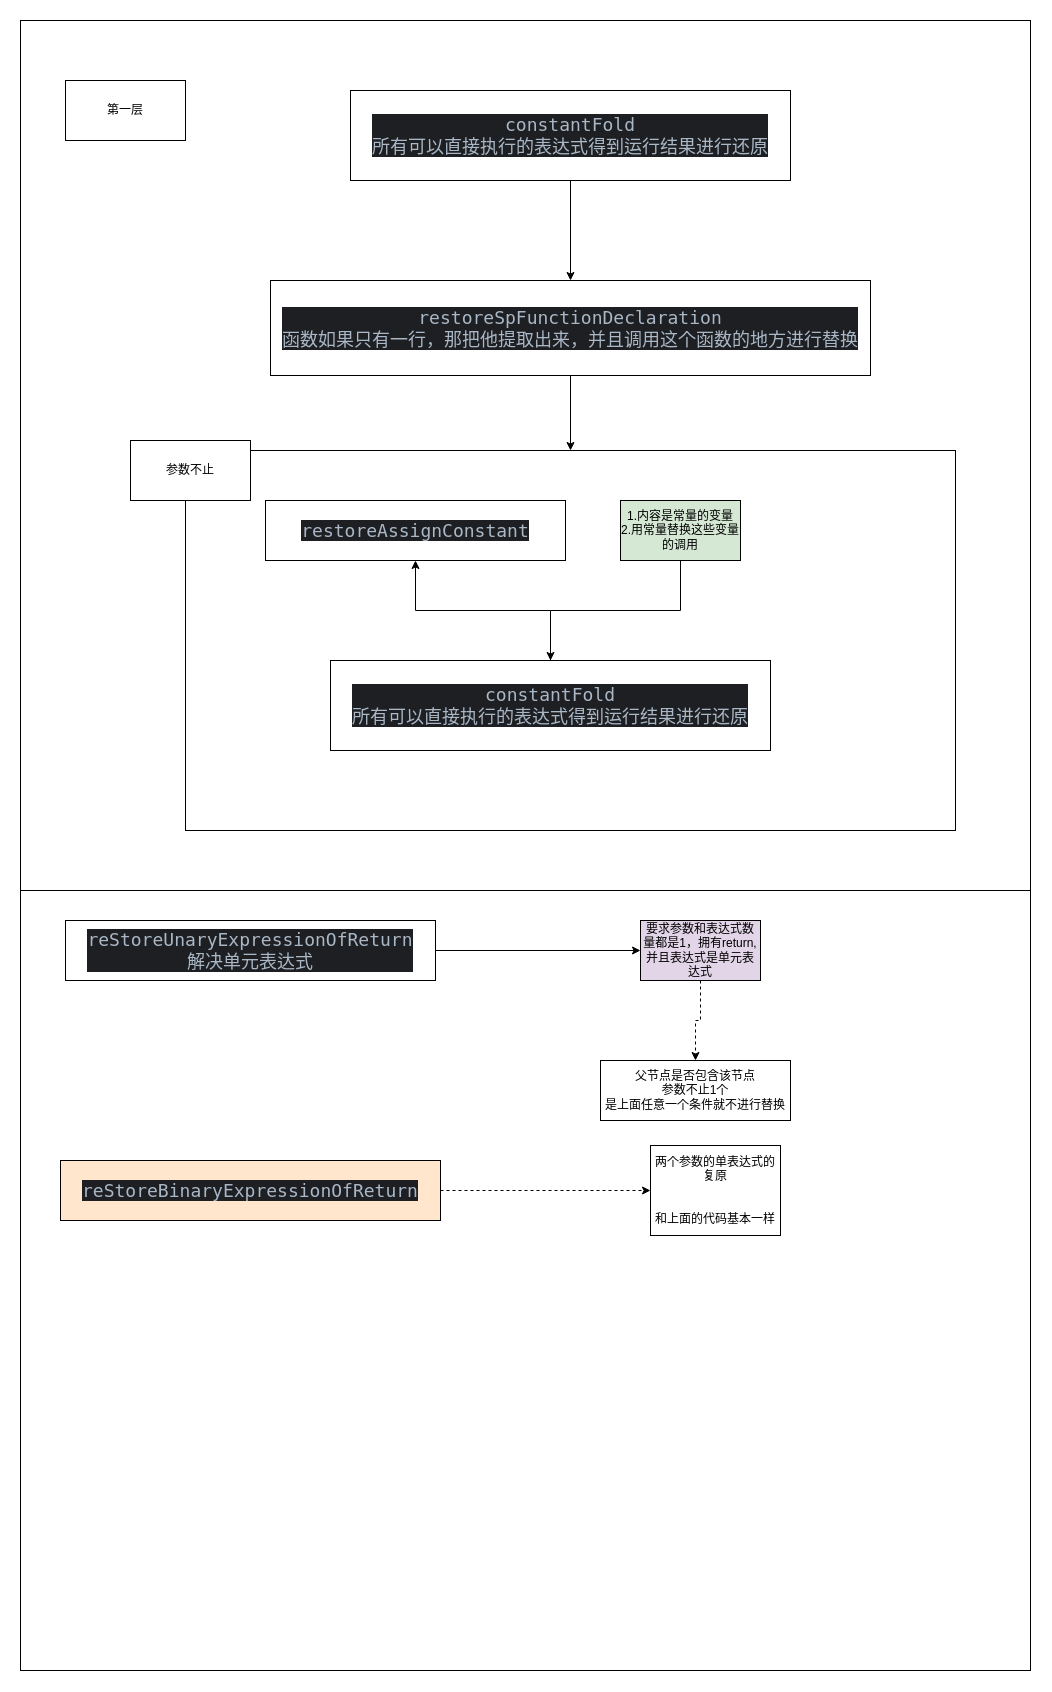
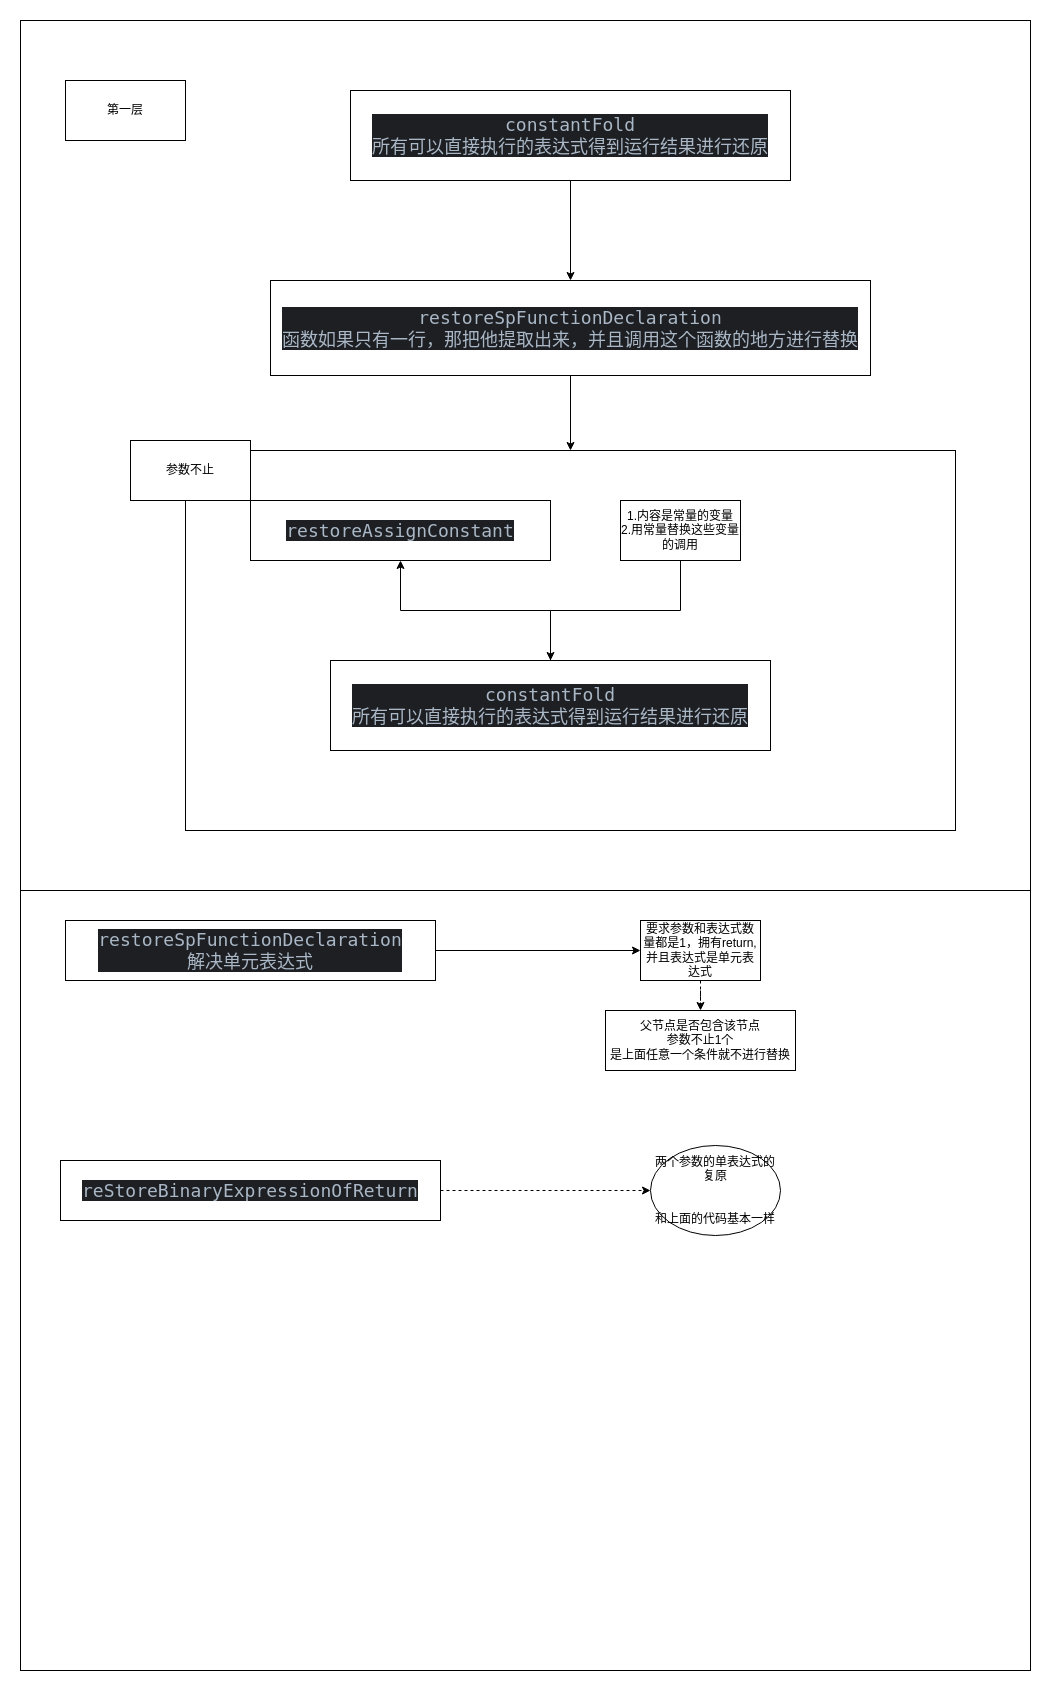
node "restoreAssignConstant": moved (416, 531) -> (401, 531)
node "1.内容是常量的变量 2.用常量替换这些变量的调用": fillcolor #d5e8d4 -> #ffffff
node "reStoreUnaryExpressionOfReturn 解决单元表达式": label "reStoreUnaryExpressionOfReturn 解决单元表达式" -> "restoreSpFunctionDeclaration 解决单元表达式"
node "要求参数和表达式数量都是1，拥有return,并且表达式是单元表达式": fillcolor #e1d5e7 -> #ffffff
node "父节点是否包含该节点 参数不止1个 是上面任意一个条件就不进行替换": moved (696, 1091) -> (701, 1041)
node "reStoreBinaryExpressionOfReturn": fillcolor #ffe6cc -> #ffffff
node "两个参数的单表达式的复原 和上面的代码基本一样": shape rectangle -> ellipse
